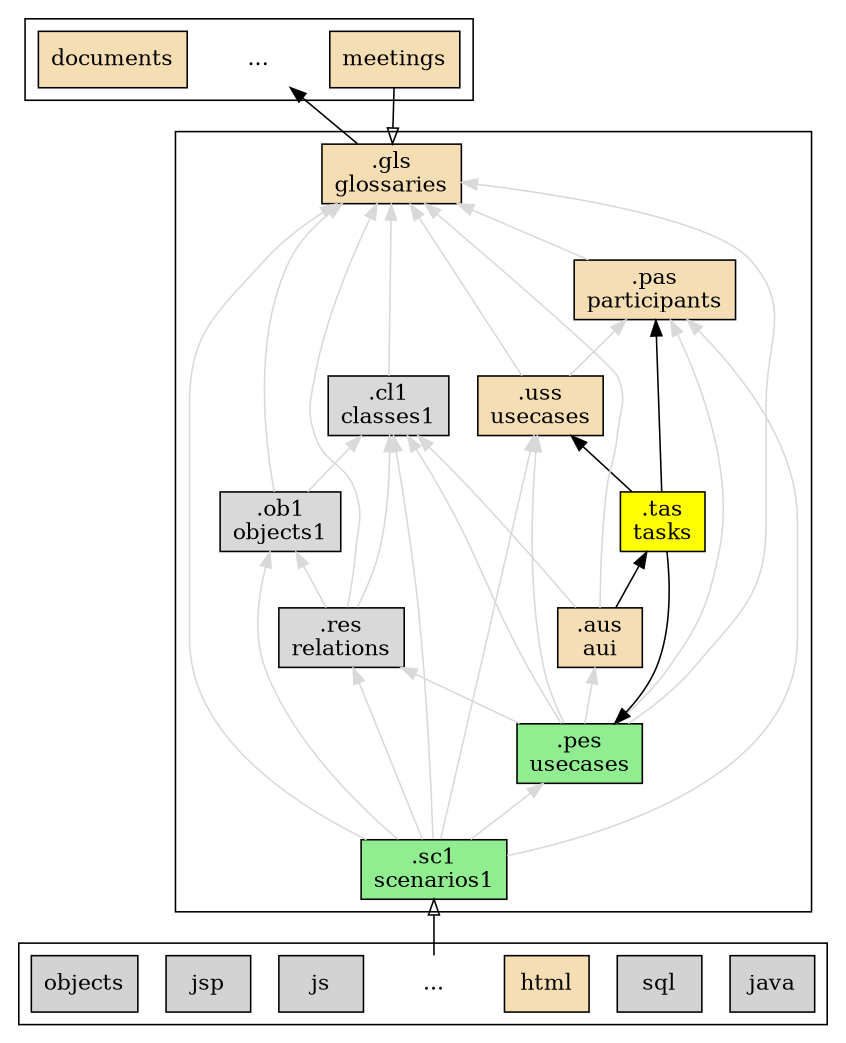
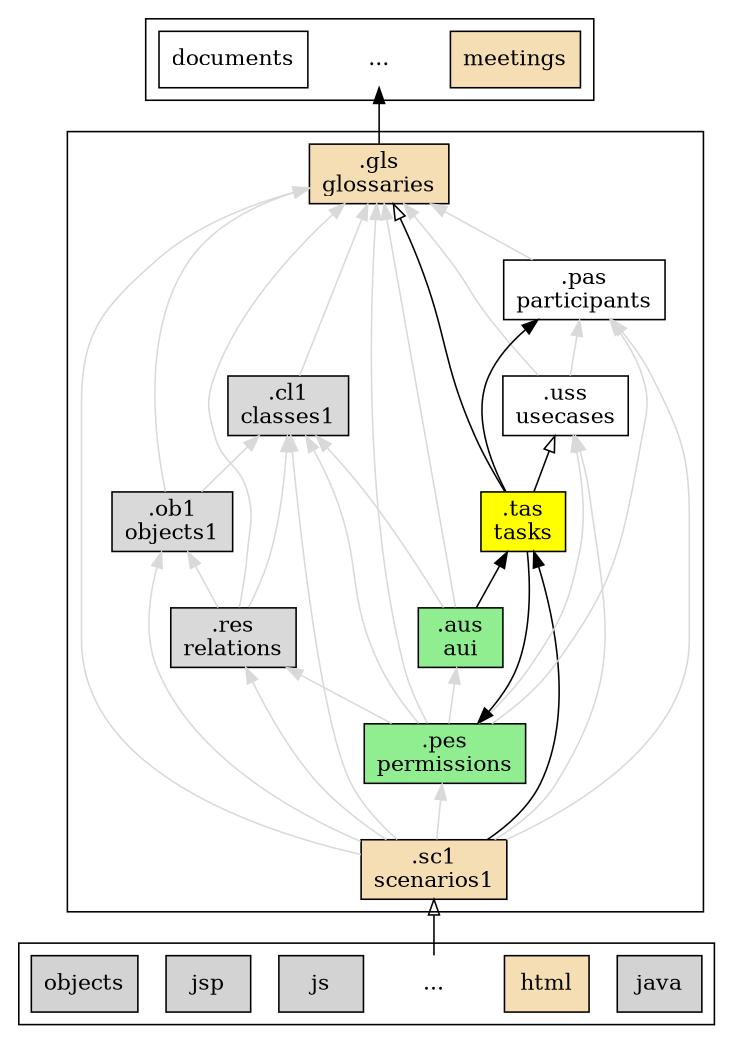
node "documents": fillcolor wheat -> white
edge "meetings" -> ".gls glossaries": now ".tas tasks" -> ".gls glossaries"
node ".pas participants": fillcolor wheat -> white
node ".uss usecases": fillcolor wheat -> white
edge ".tas tasks" -> ".uss usecases": arrowhead normal -> onormal
node ".aus aui": fillcolor wheat -> lightgreen
edge ".sc1 scenarios1" -> ".tas tasks": added
node ".pes usecases": label ".pes usecases" -> ".pes permissions"
node ".sc1 scenarios1": fillcolor lightgreen -> wheat
node "sql": removed
